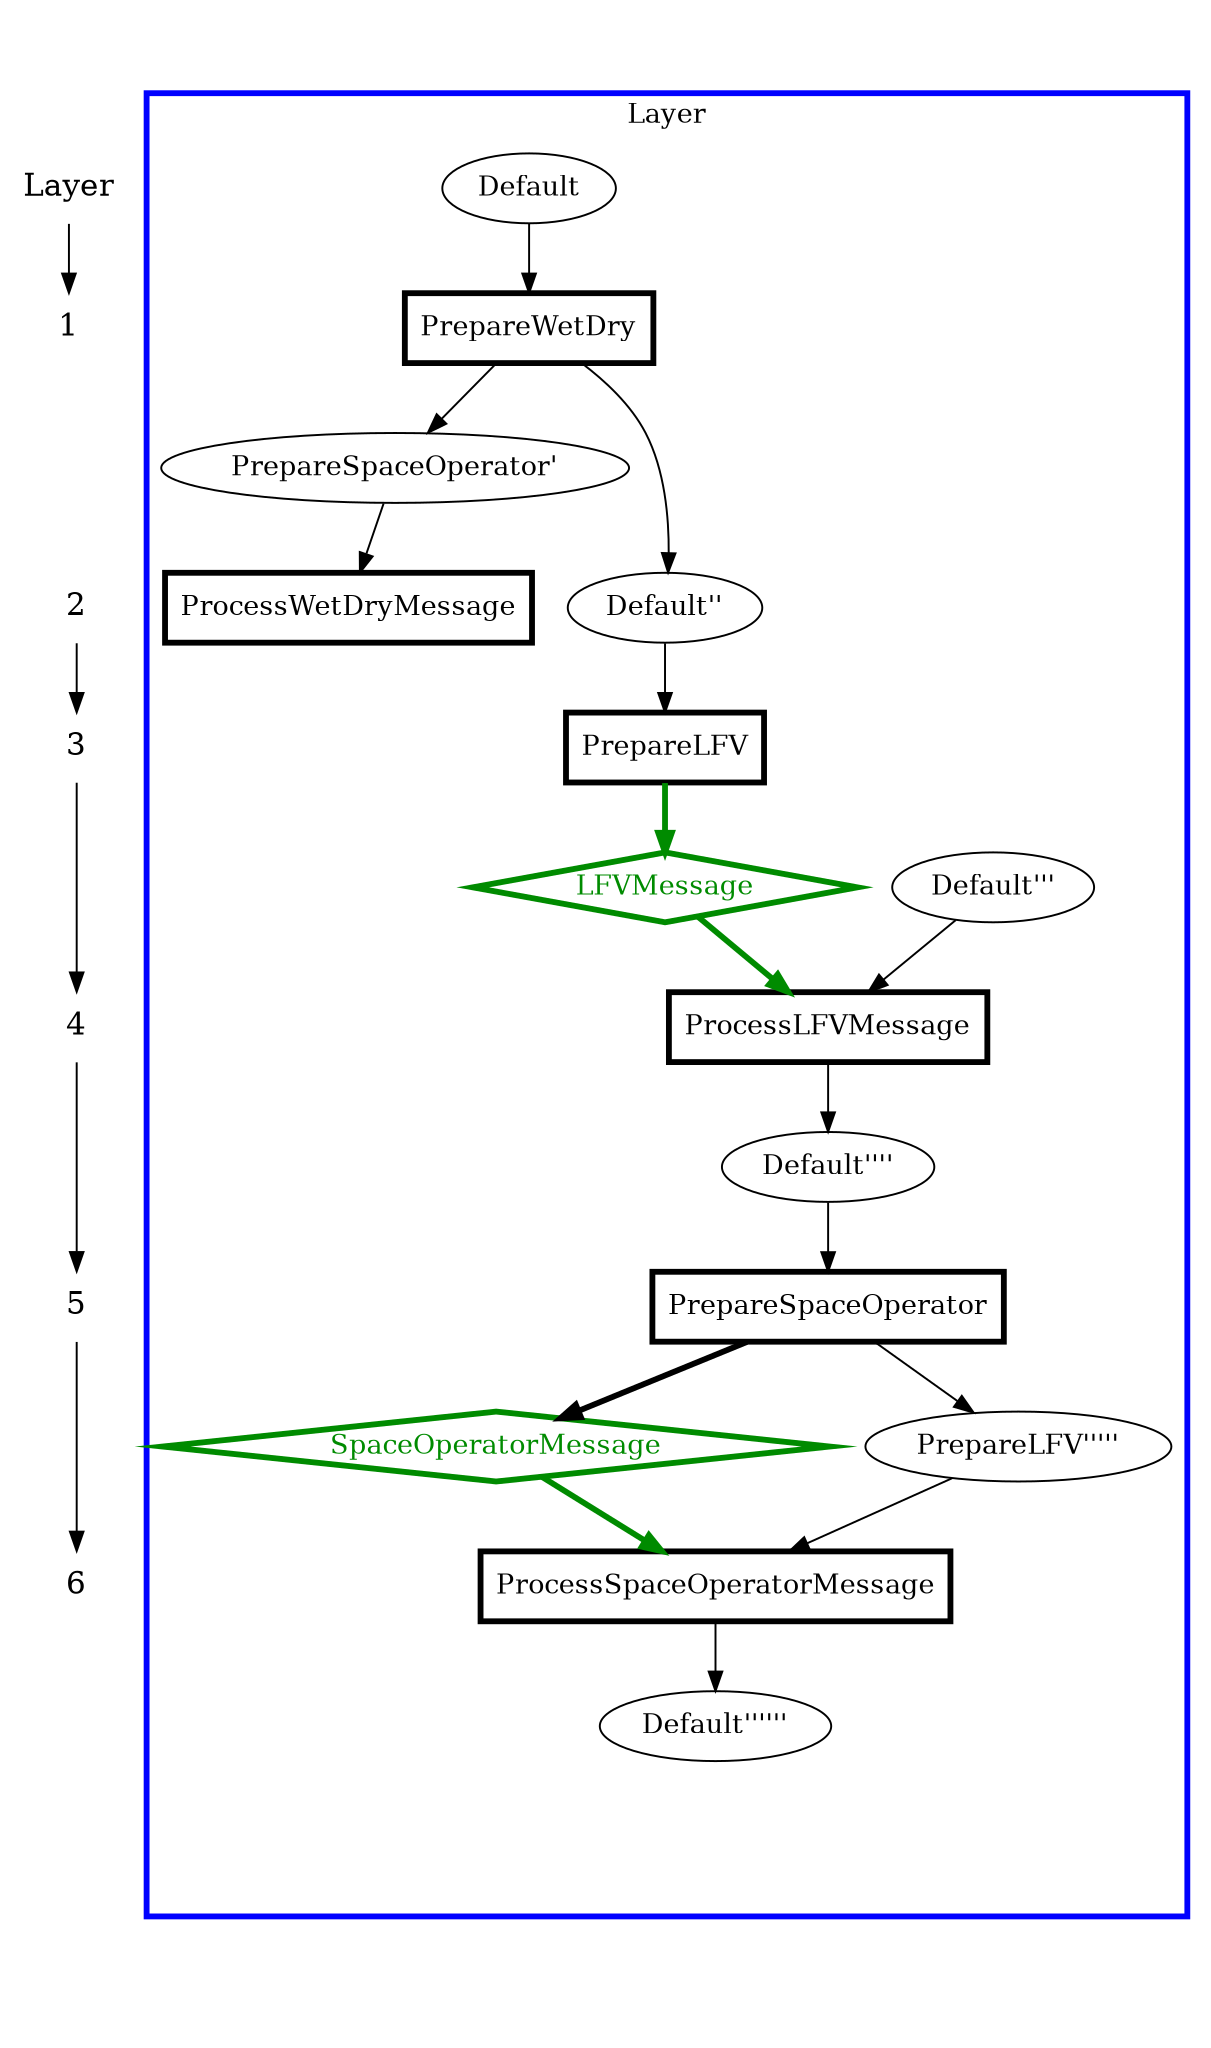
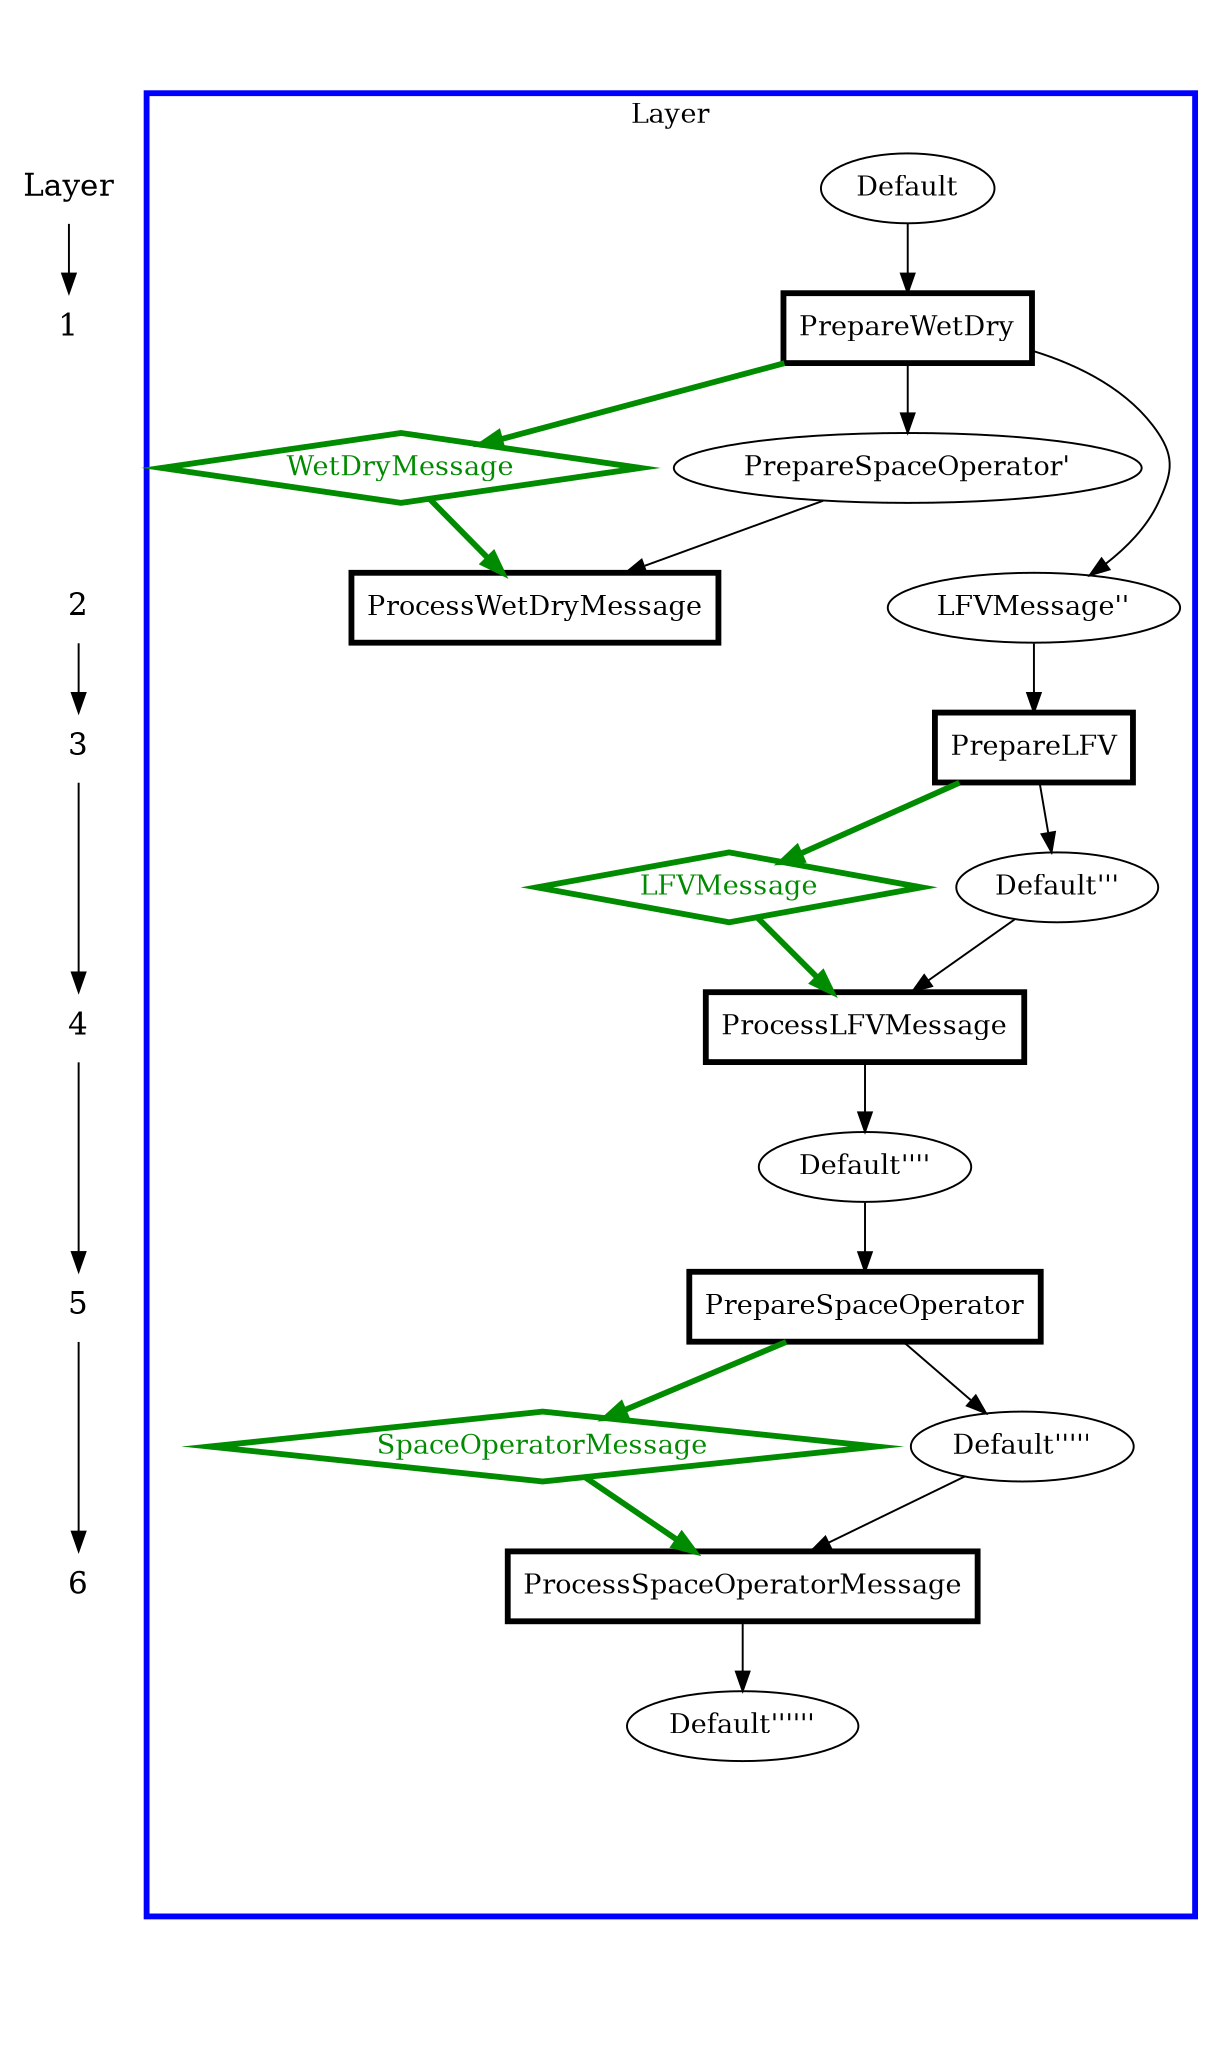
node "WetDryMessage": added
node "Default''": label "Default''" -> "LFVMessage''"
edge "PrepareLFV" -> "Default'''": added
edge "PrepareSpaceOperator" -> "SpaceOperatorMessage": color black -> green4
node "PrepareLFV'''''": label "PrepareLFV'''''" -> "Default'''''"
